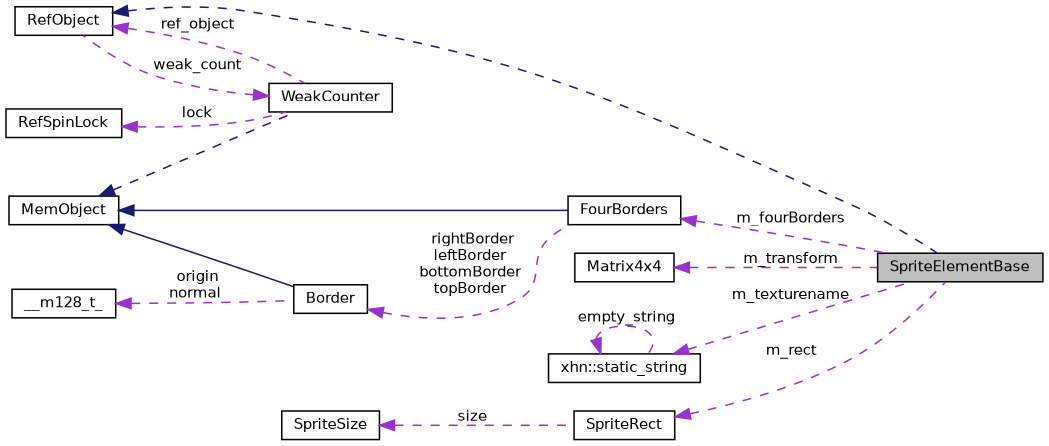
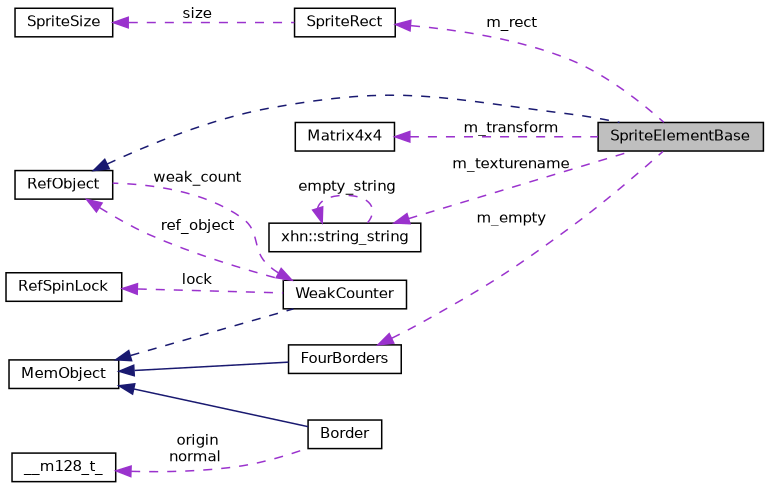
edge "SpriteElementBase" -> "FourBorders": label " m_fourBorders" -> " m_empty"
edge "FourBorders" -> "Border": removed, label "rightBorder leftBorder bottomBorder topBorder"
node "xhn::static_string": label "xhn::static_string" -> "xhn::string_string"
